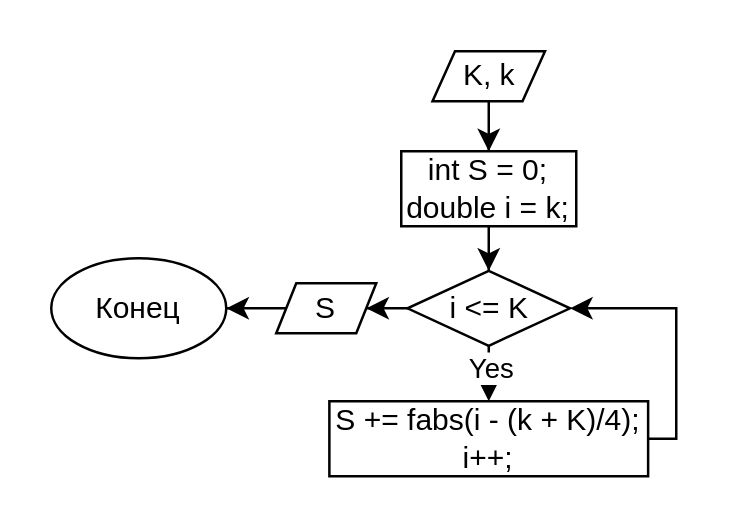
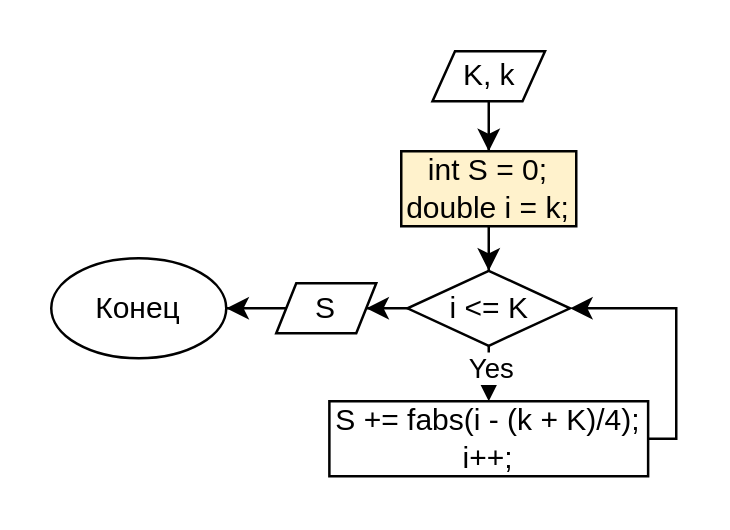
node "int S = 0; double i = k;": fillcolor #ffffff -> #fff2cc
